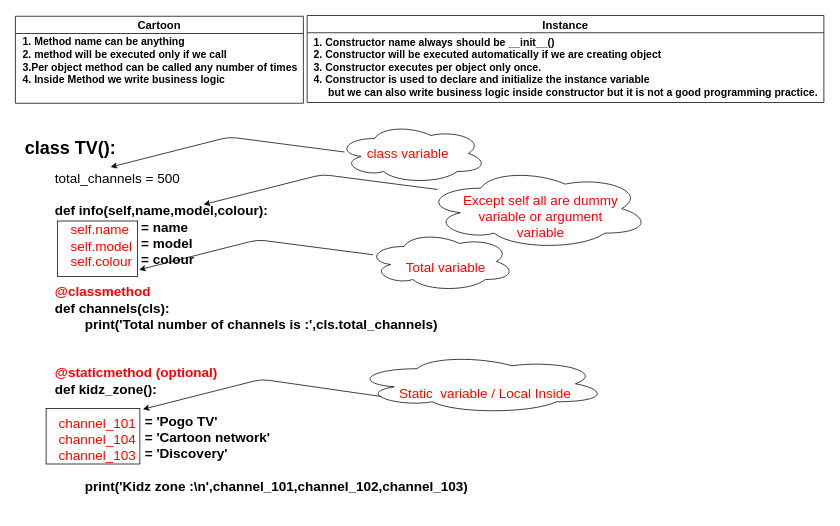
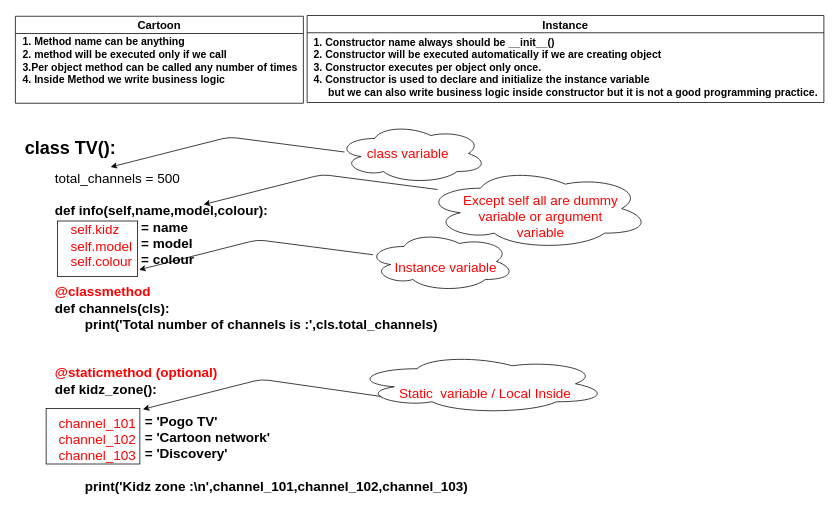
node "self.name self.model self.colour": label "self.name self.model self.colour" -> "self.kidz self.model self.colour"
node "Total variable": label "Total variable" -> "Instance variable"
node "channel_101 channel_104 channel_103": label "channel_101 channel_104 channel_103" -> "channel_101 channel_102 channel_103"
